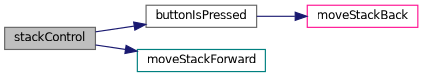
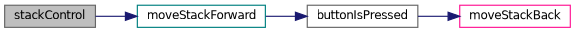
edge "stackControl" -> "buttonIsPressed": now "moveStackForward" -> "buttonIsPressed"
